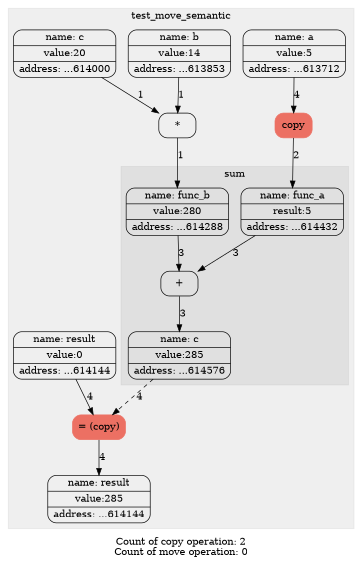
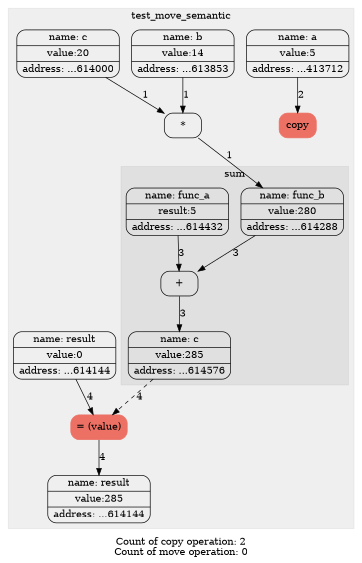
node "name: a": text "address: ...613712" -> "address: ...413712"
edge "name: a" -> "copy": label "4" -> "2"
edge "copy" -> "name: func_a": removed, label "2"
node "= (copy)": label "= (copy)" -> "= (value)"
